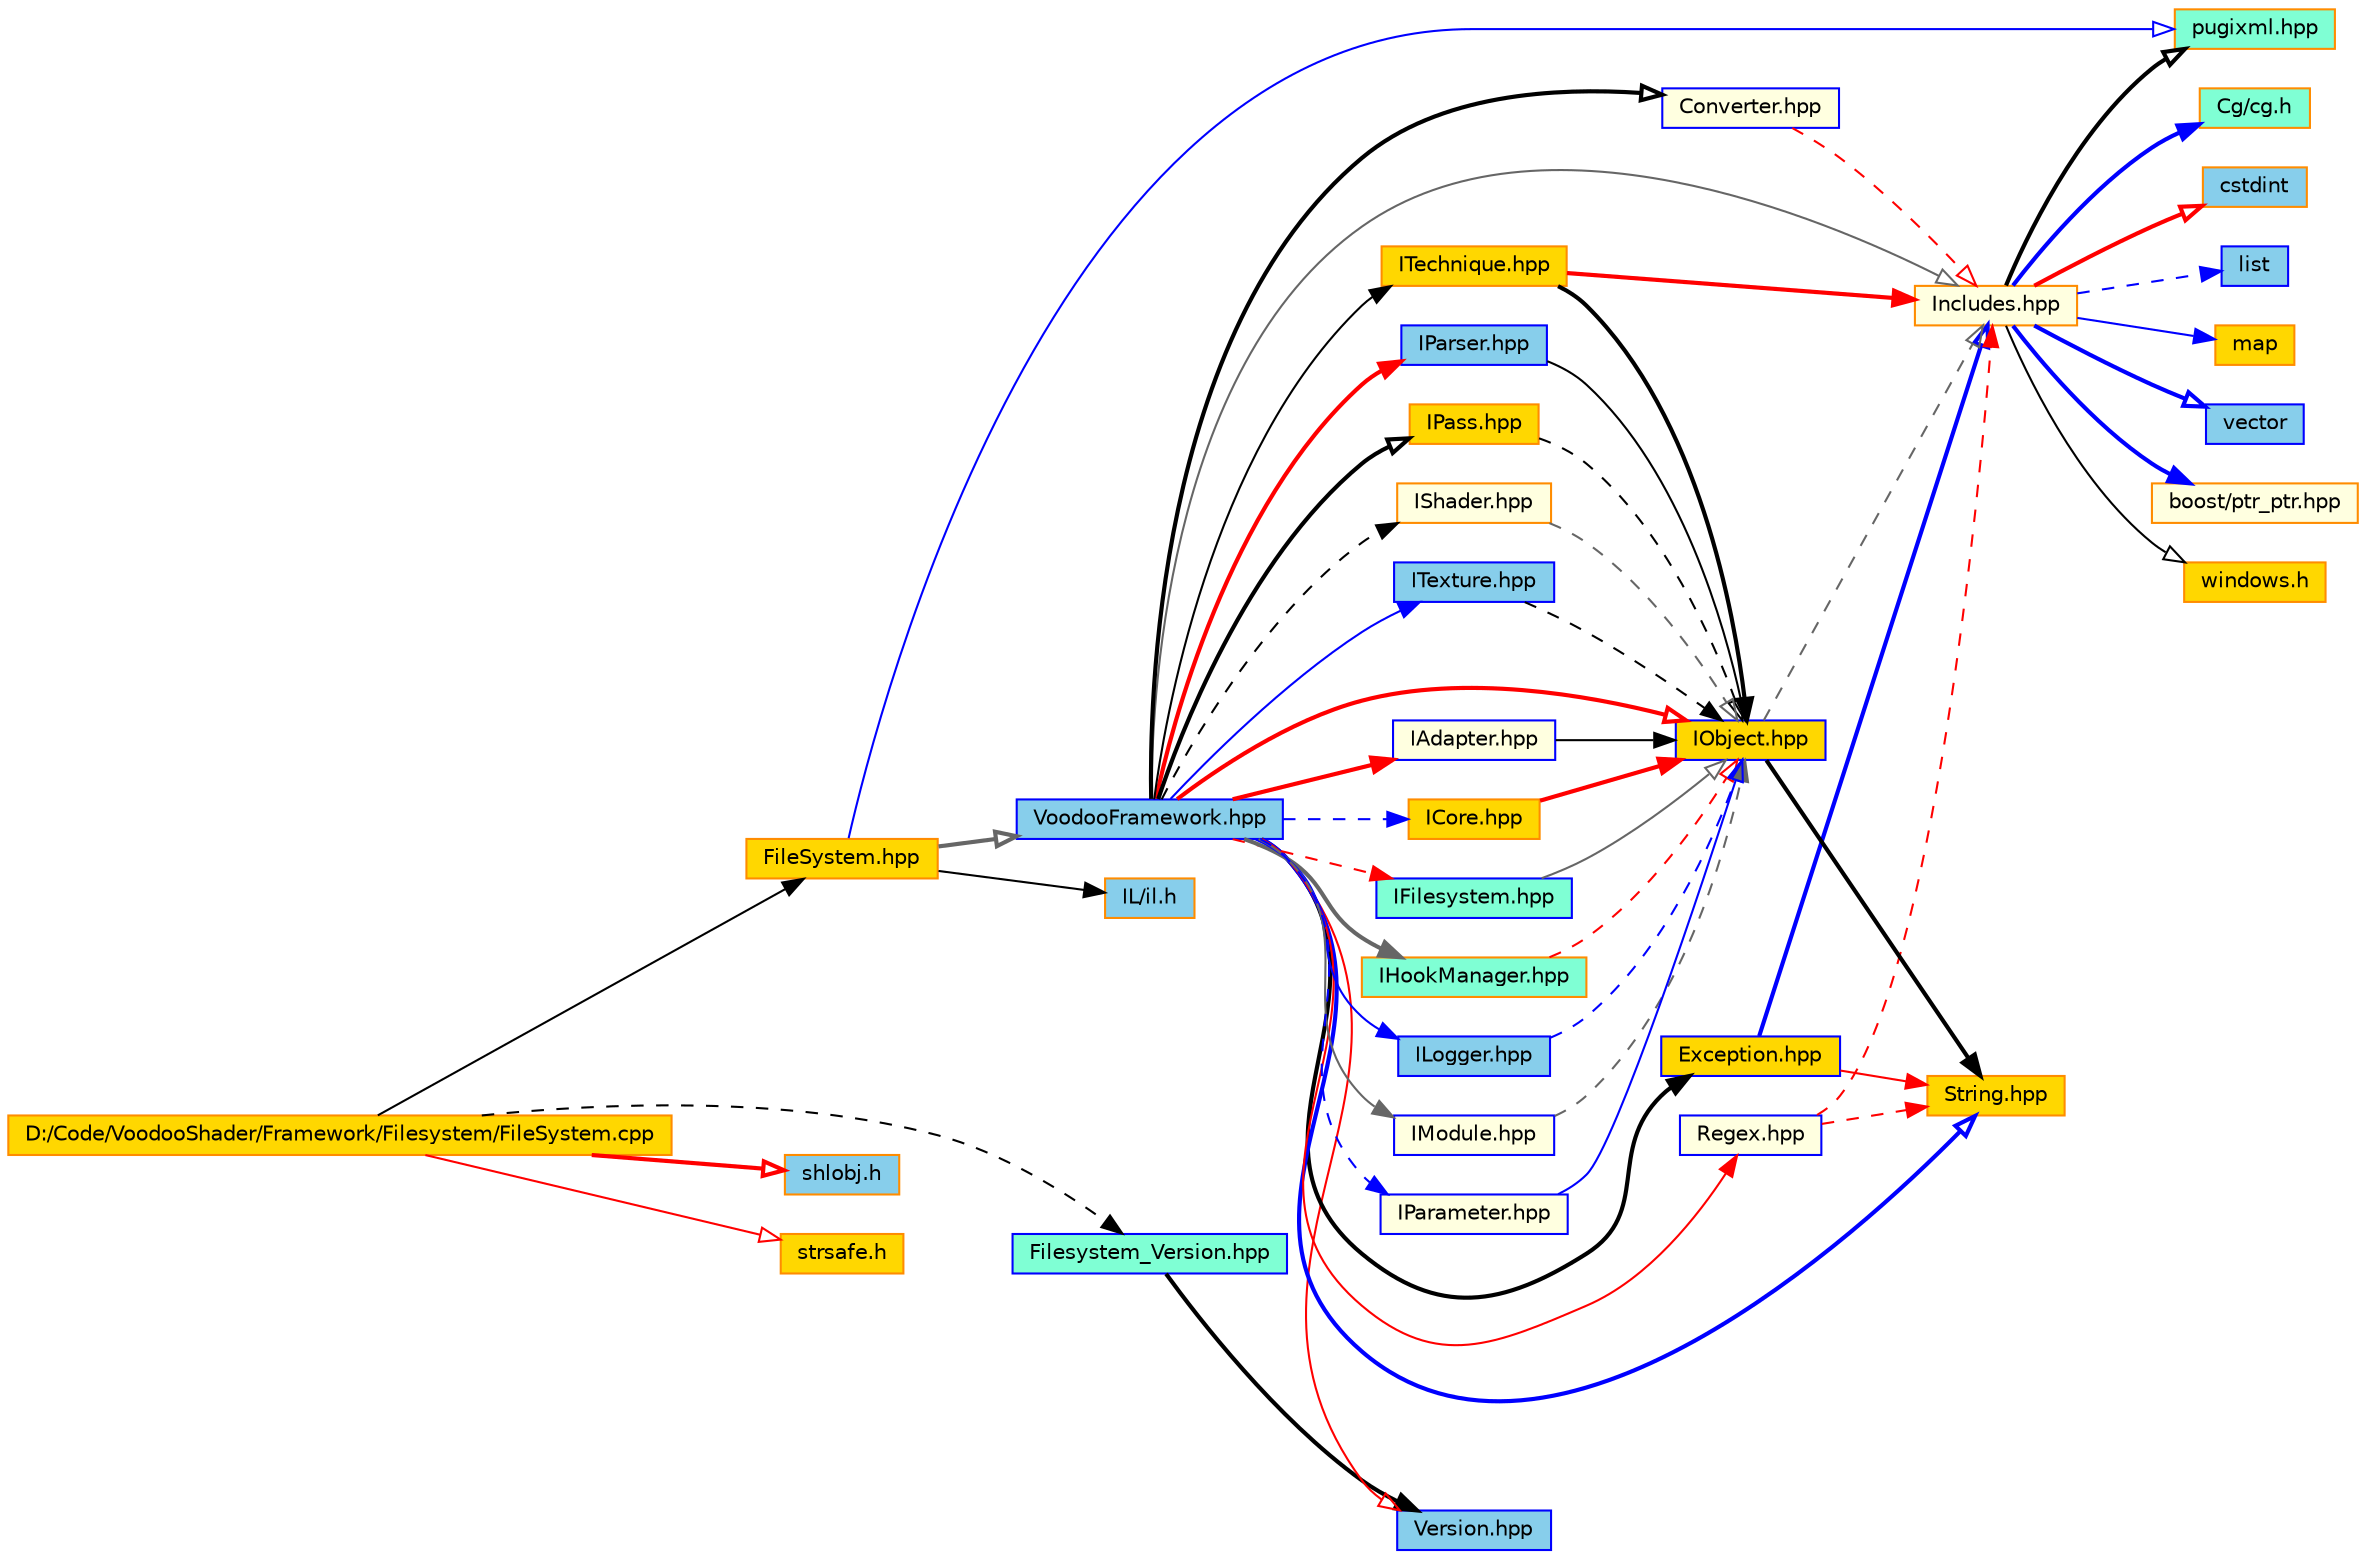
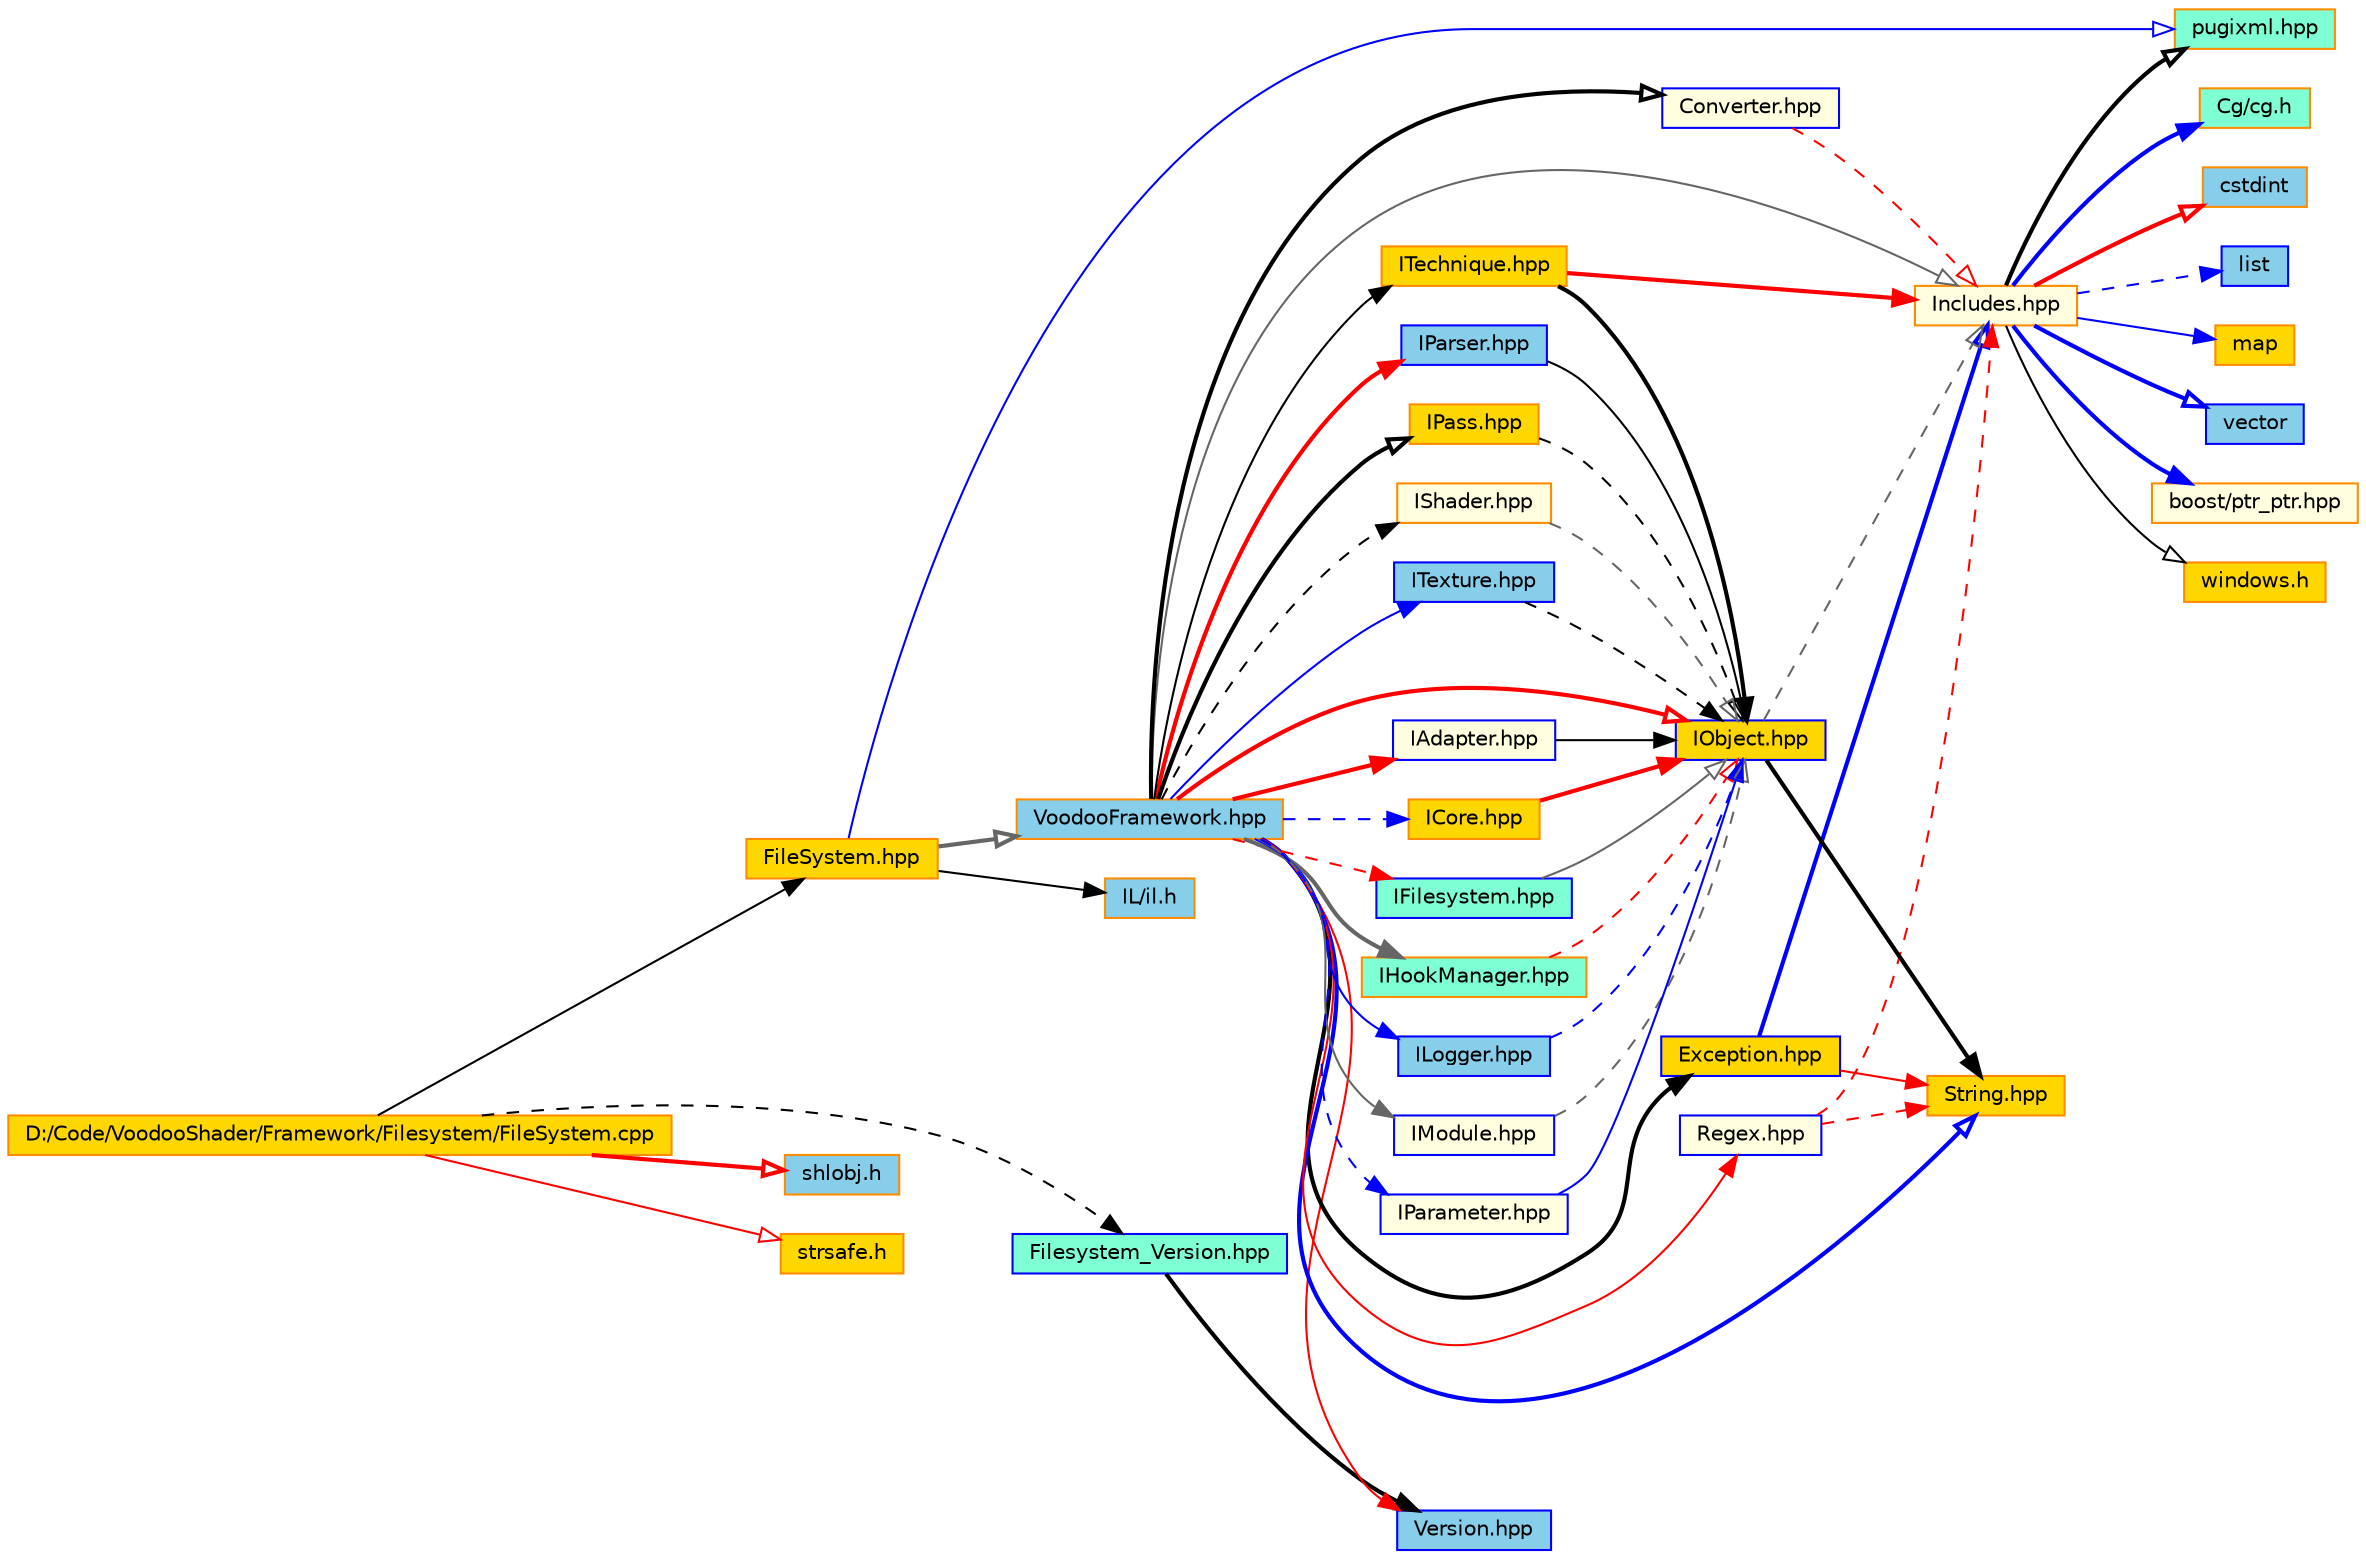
node "VoodooFramework.hpp": color blue -> darkorange
edge "IModule.hpp" -> "IObject.hpp": arrowhead normal -> onormal
edge "VoodooFramework.hpp" -> "Version.hpp": arrowhead onormal -> normal
